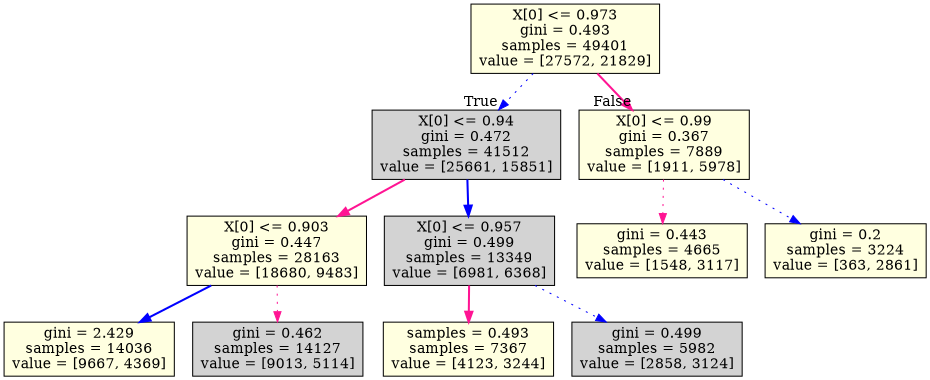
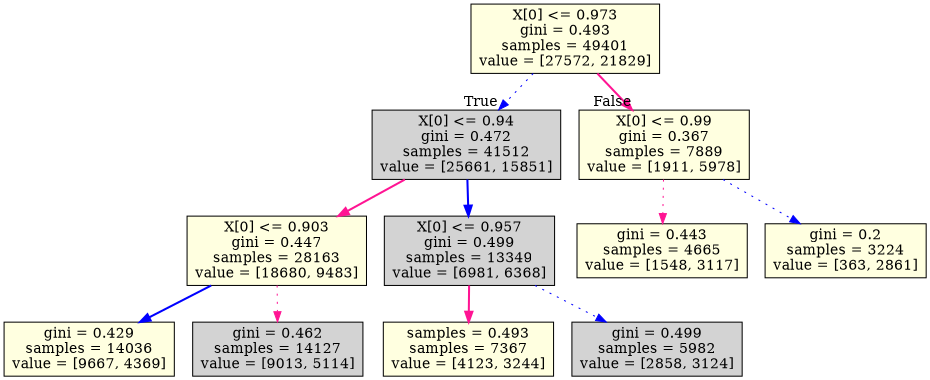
node "gini = 2.429 samples = 14036 value = [9667, 4369]": label "gini = 2.429 samples = 14036 value = [9667, 4369]" -> "gini = 0.429 samples = 14036 value = [9667, 4369]"
